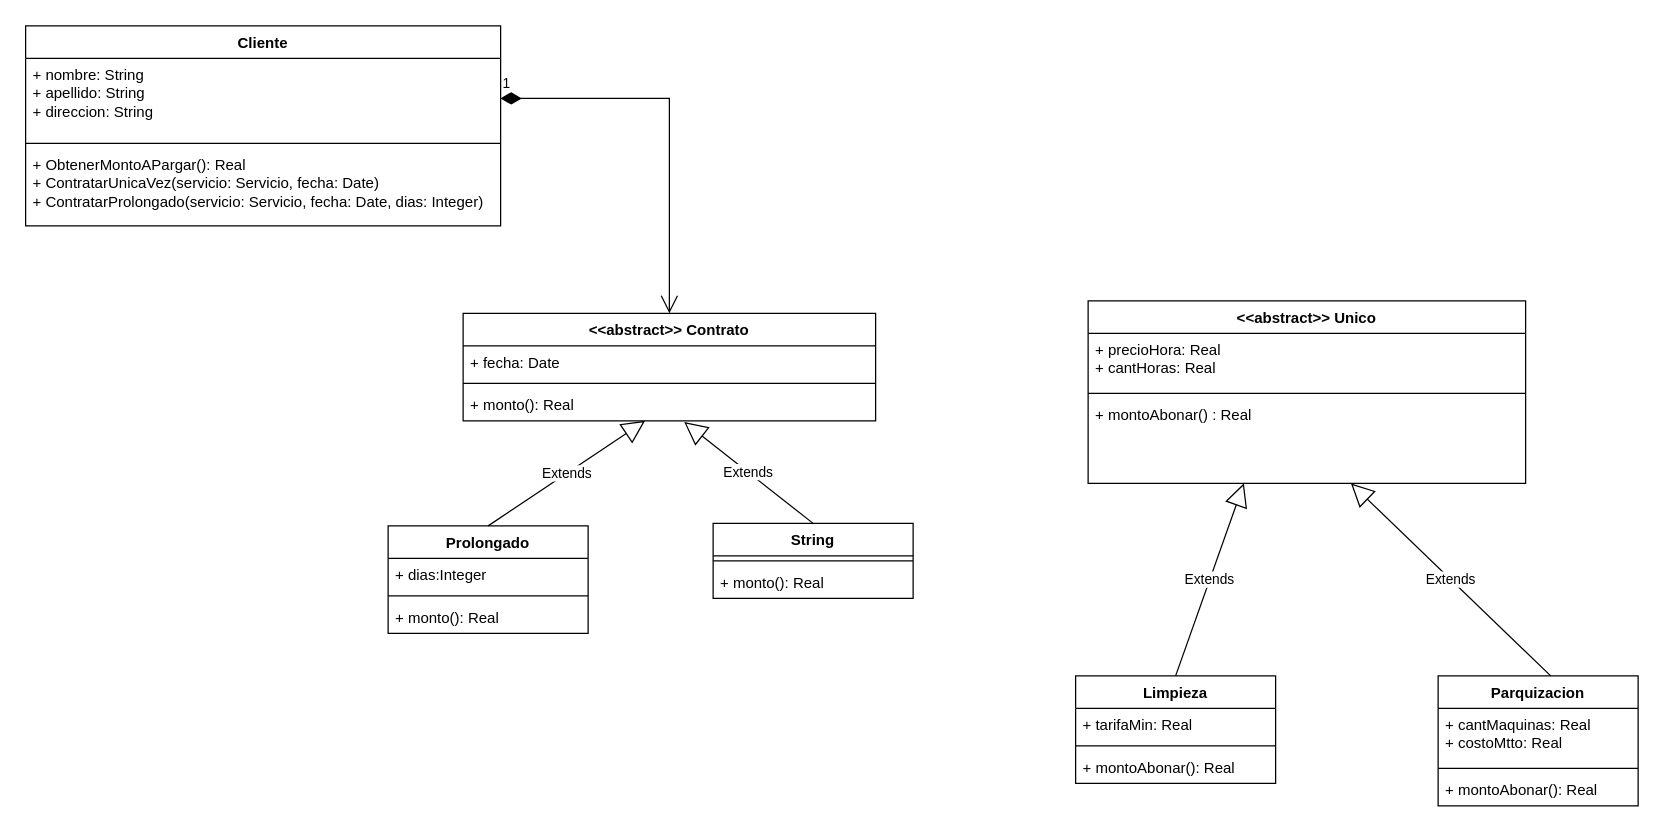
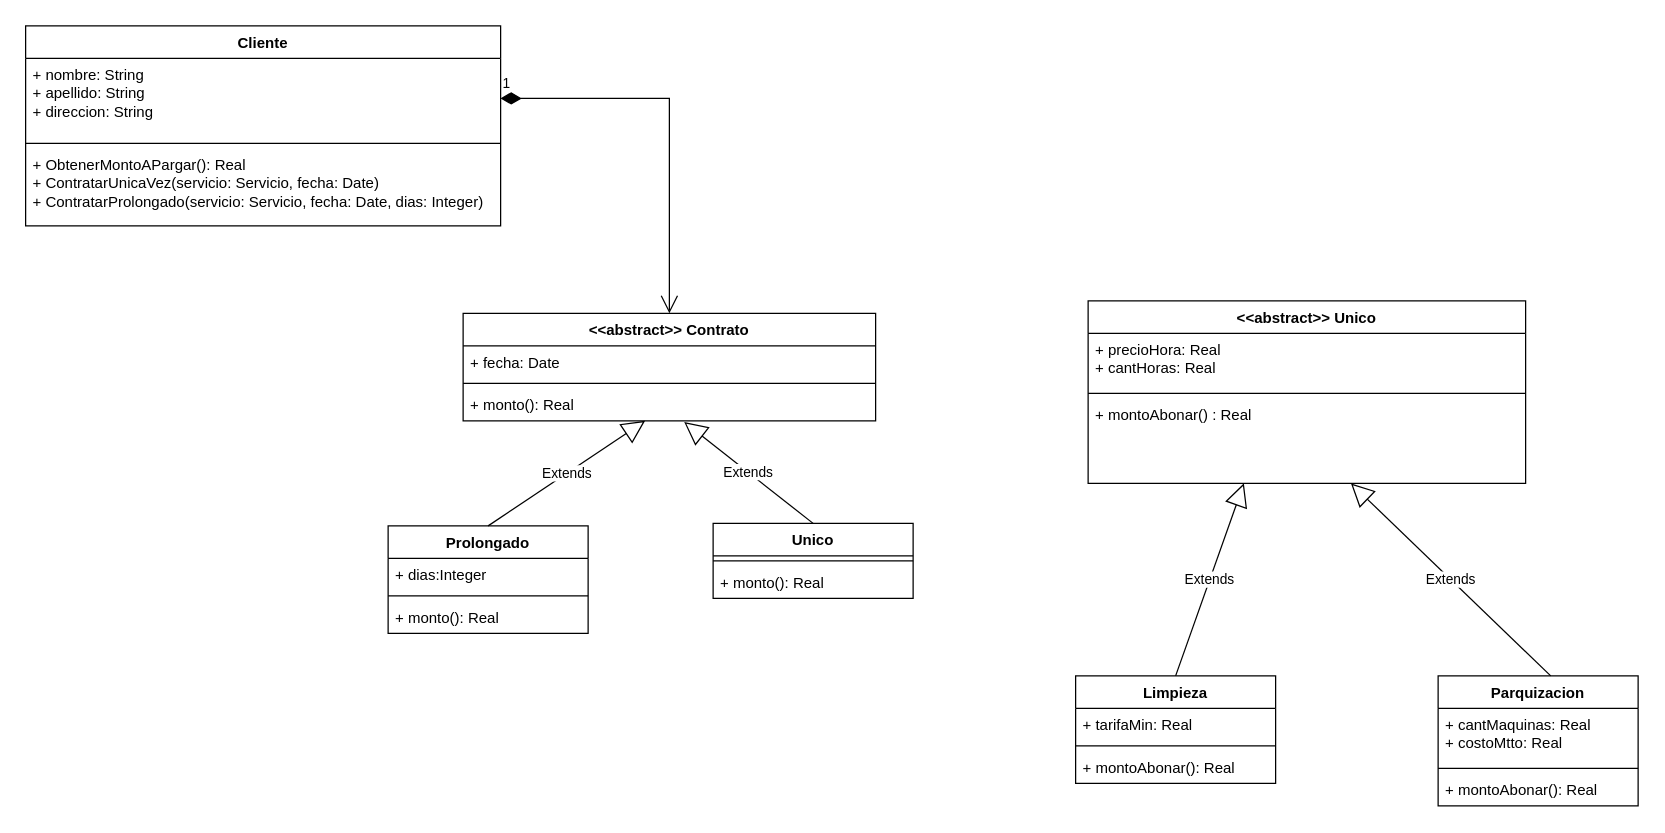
node "String": label "String" -> "Unico"
